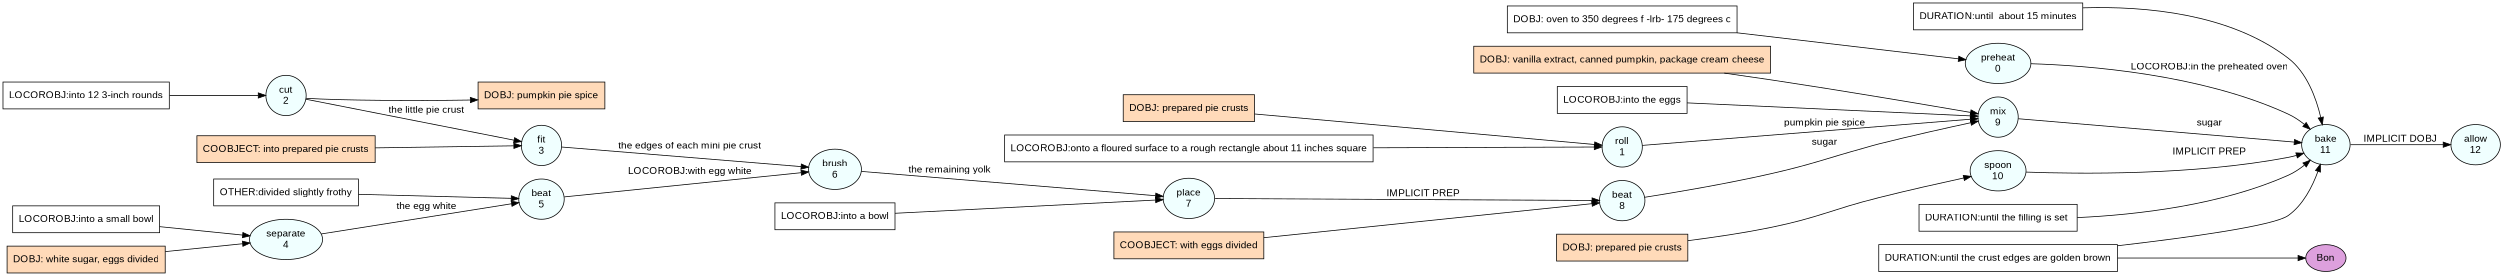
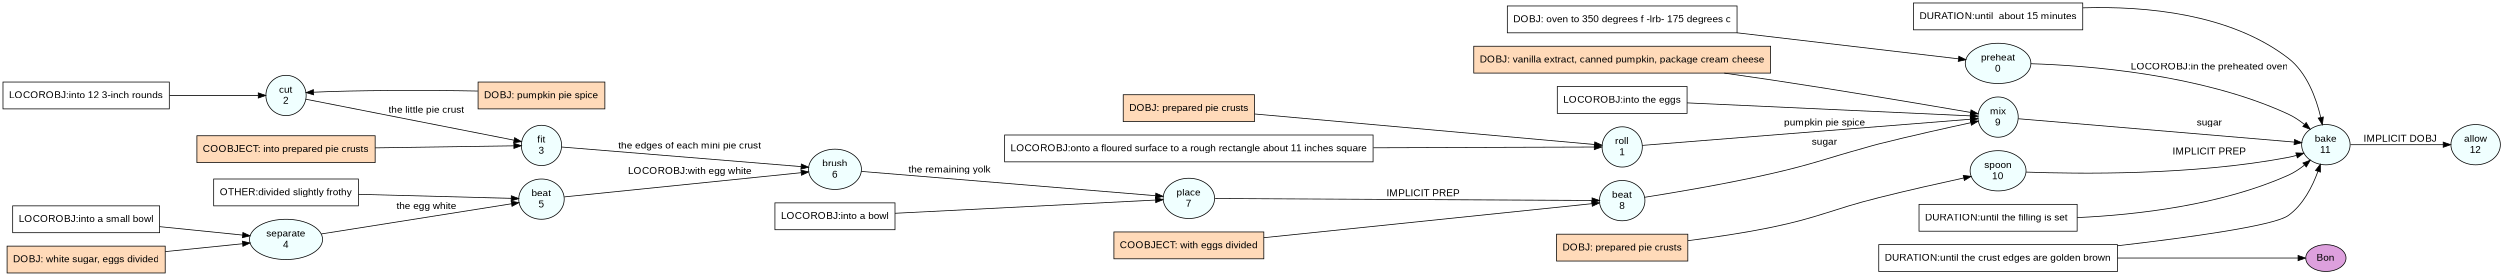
edge "cut 2" -> "DOBJ: pumpkin pie spice": reversed
